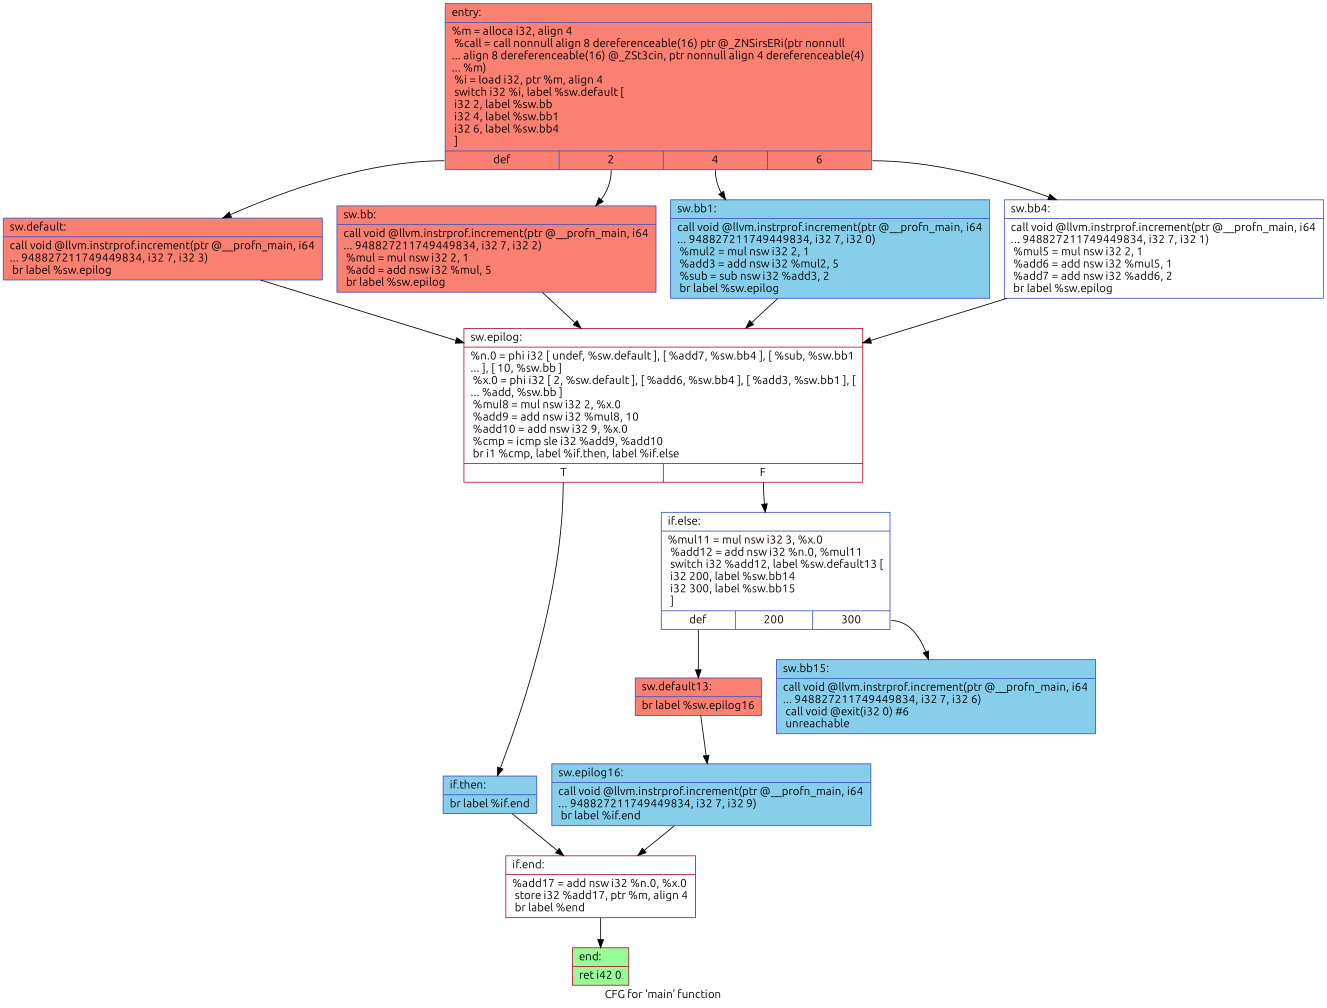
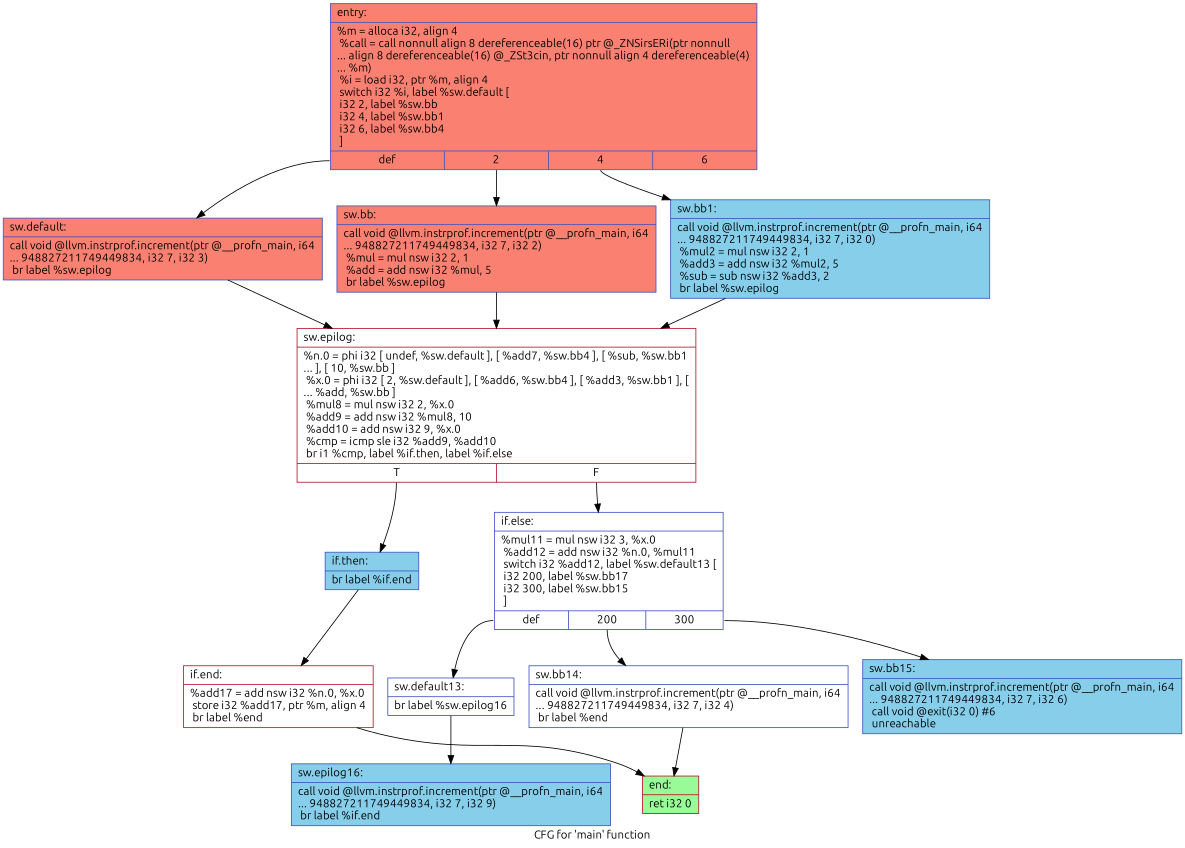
node "sw.bb4:": removed
node "if.else:": text "i32 200, label %sw.bb14" -> "i32 200, label %sw.bb17"
node "sw.bb14:": added
node "sw.default13:": fillcolor salmon -> white
edge "sw.epilog16:" -> "if.end:": removed
node "end:": text "ret i42 0" -> "ret i32 0"
